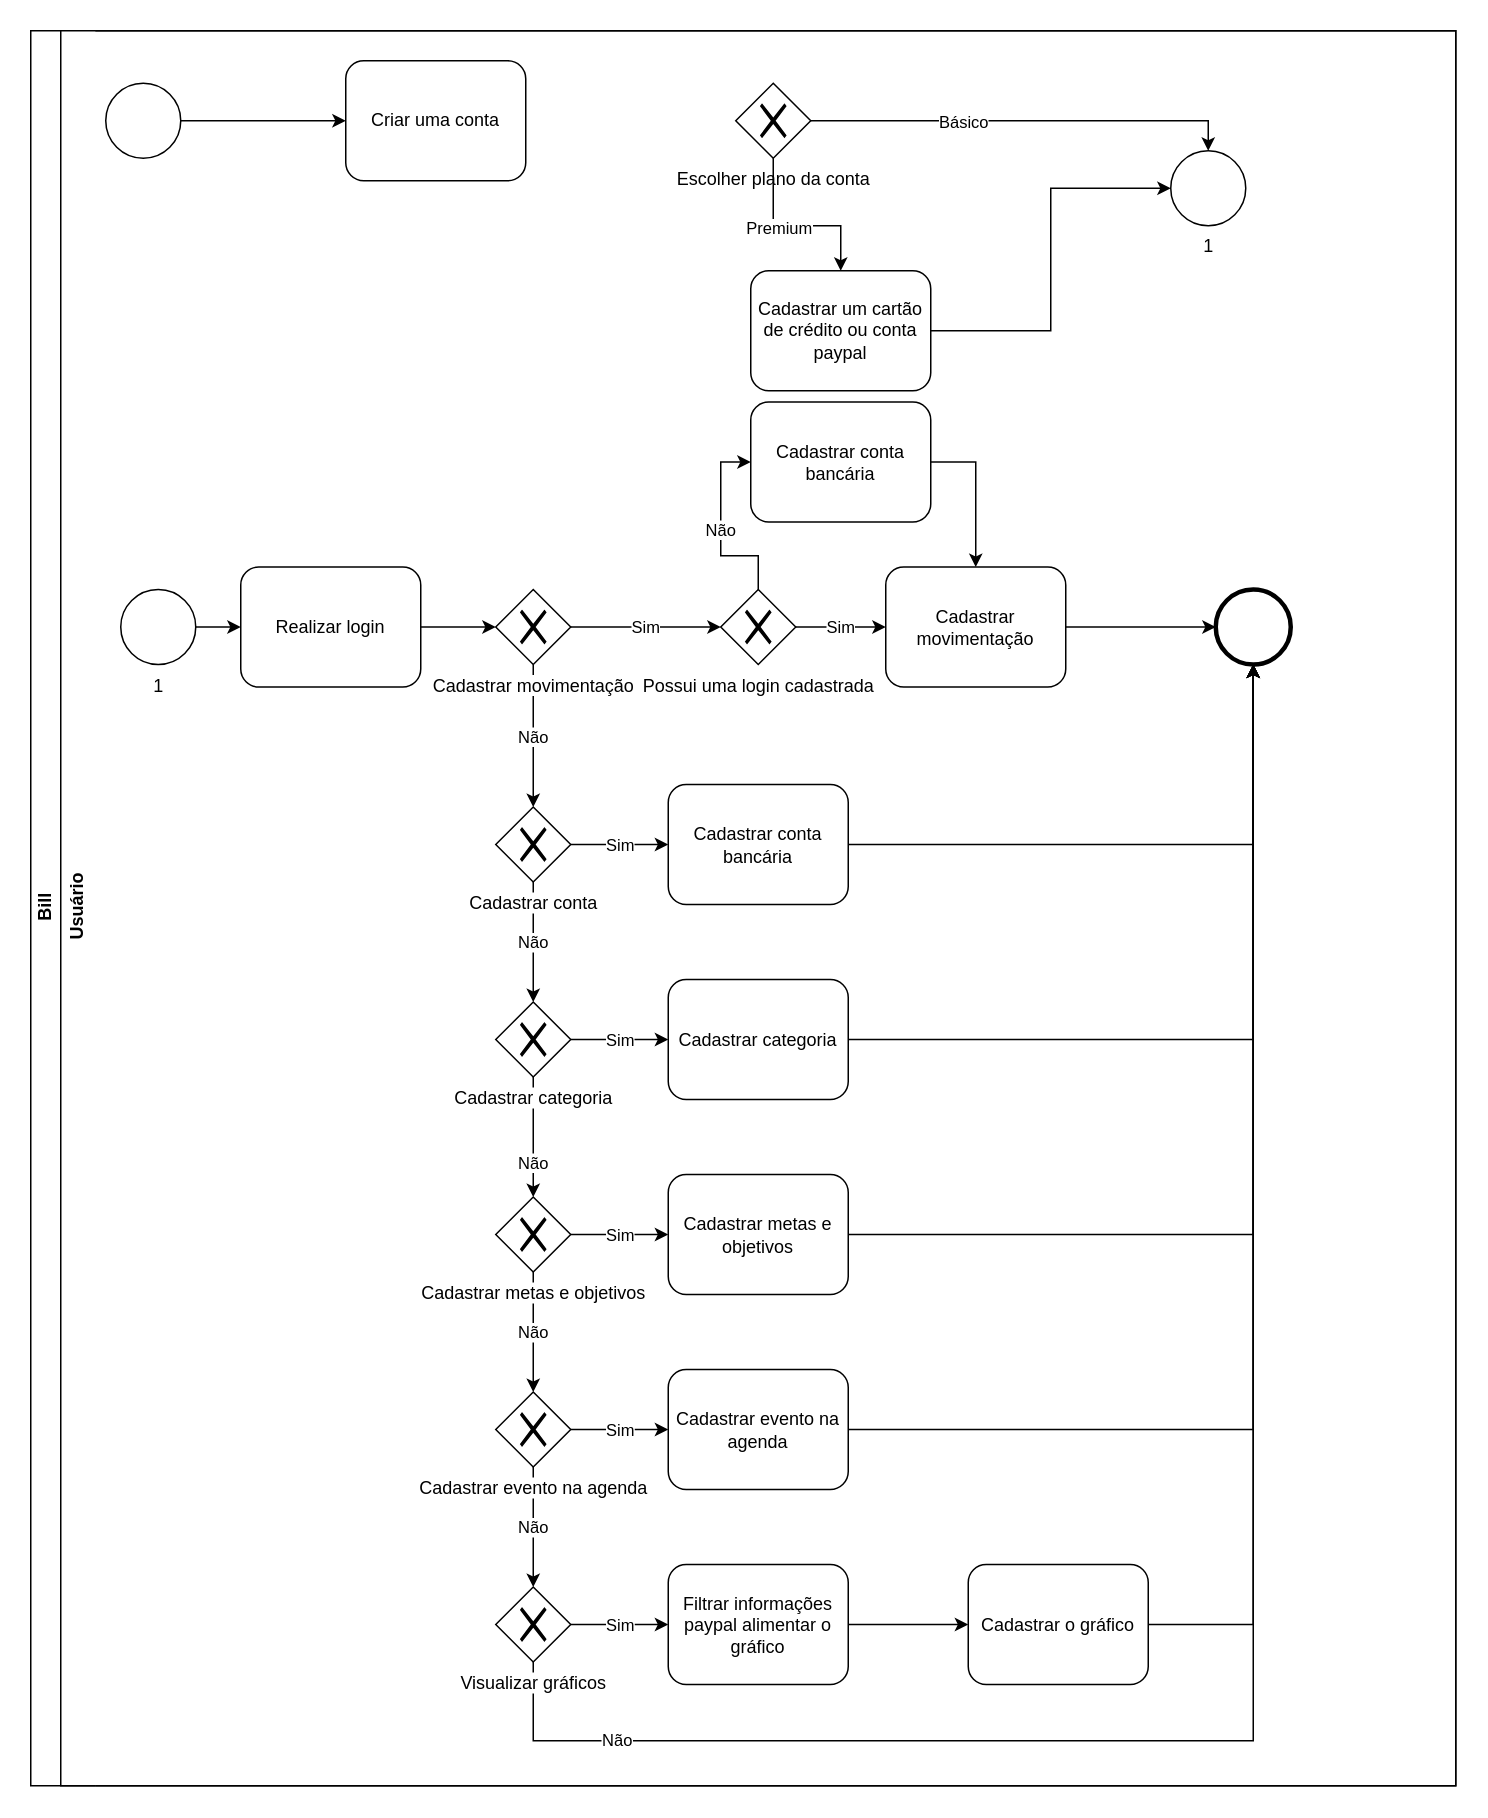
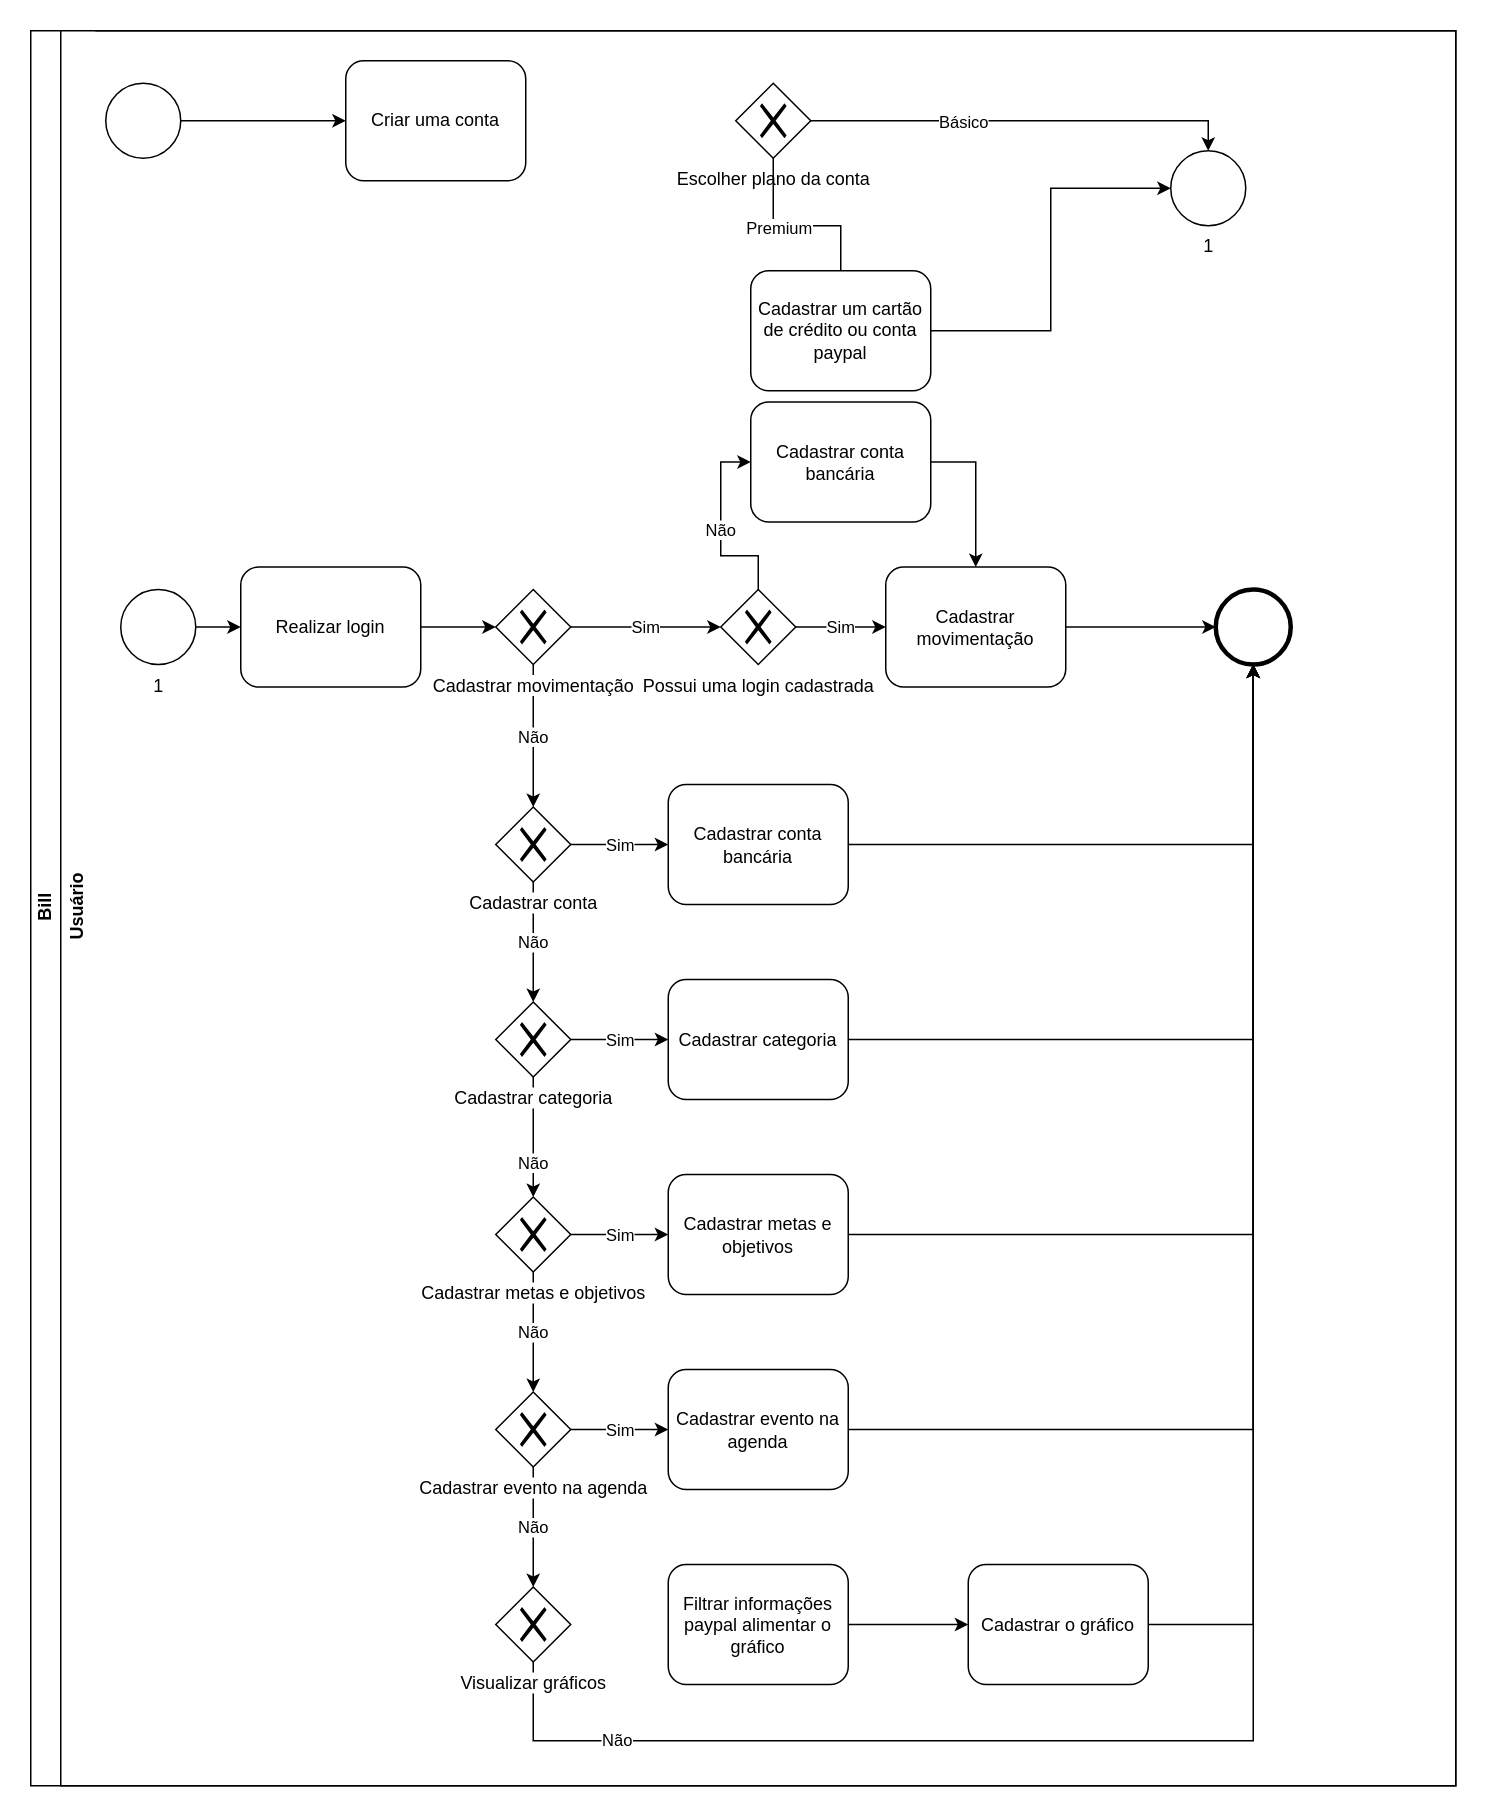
edge "Escolher plano da conta" -> "Cadastrar um cartão de crédito ou conta paypal": arrowhead classic -> none
edge "Visualizar gráficos" -> "Filtrar informações paypal alimentar o gráfico": removed, label "Sim"
